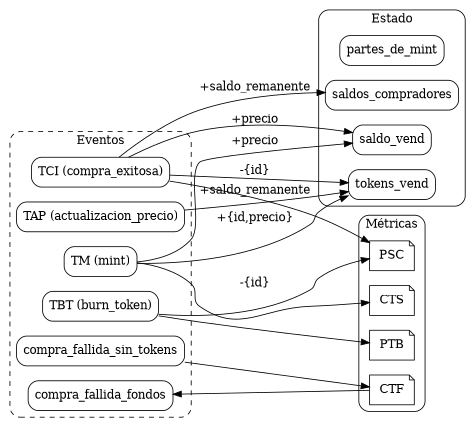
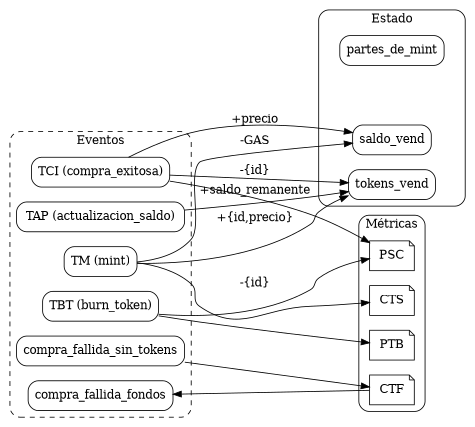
node "saldos_compradores": removed
edge "TM (mint)" -> "saldo_vend": label "+precio" -> "-GAS"
node "TAP (actualizacion_precio)": label "TAP (actualizacion_precio)" -> "TAP (actualizacion_saldo)"
